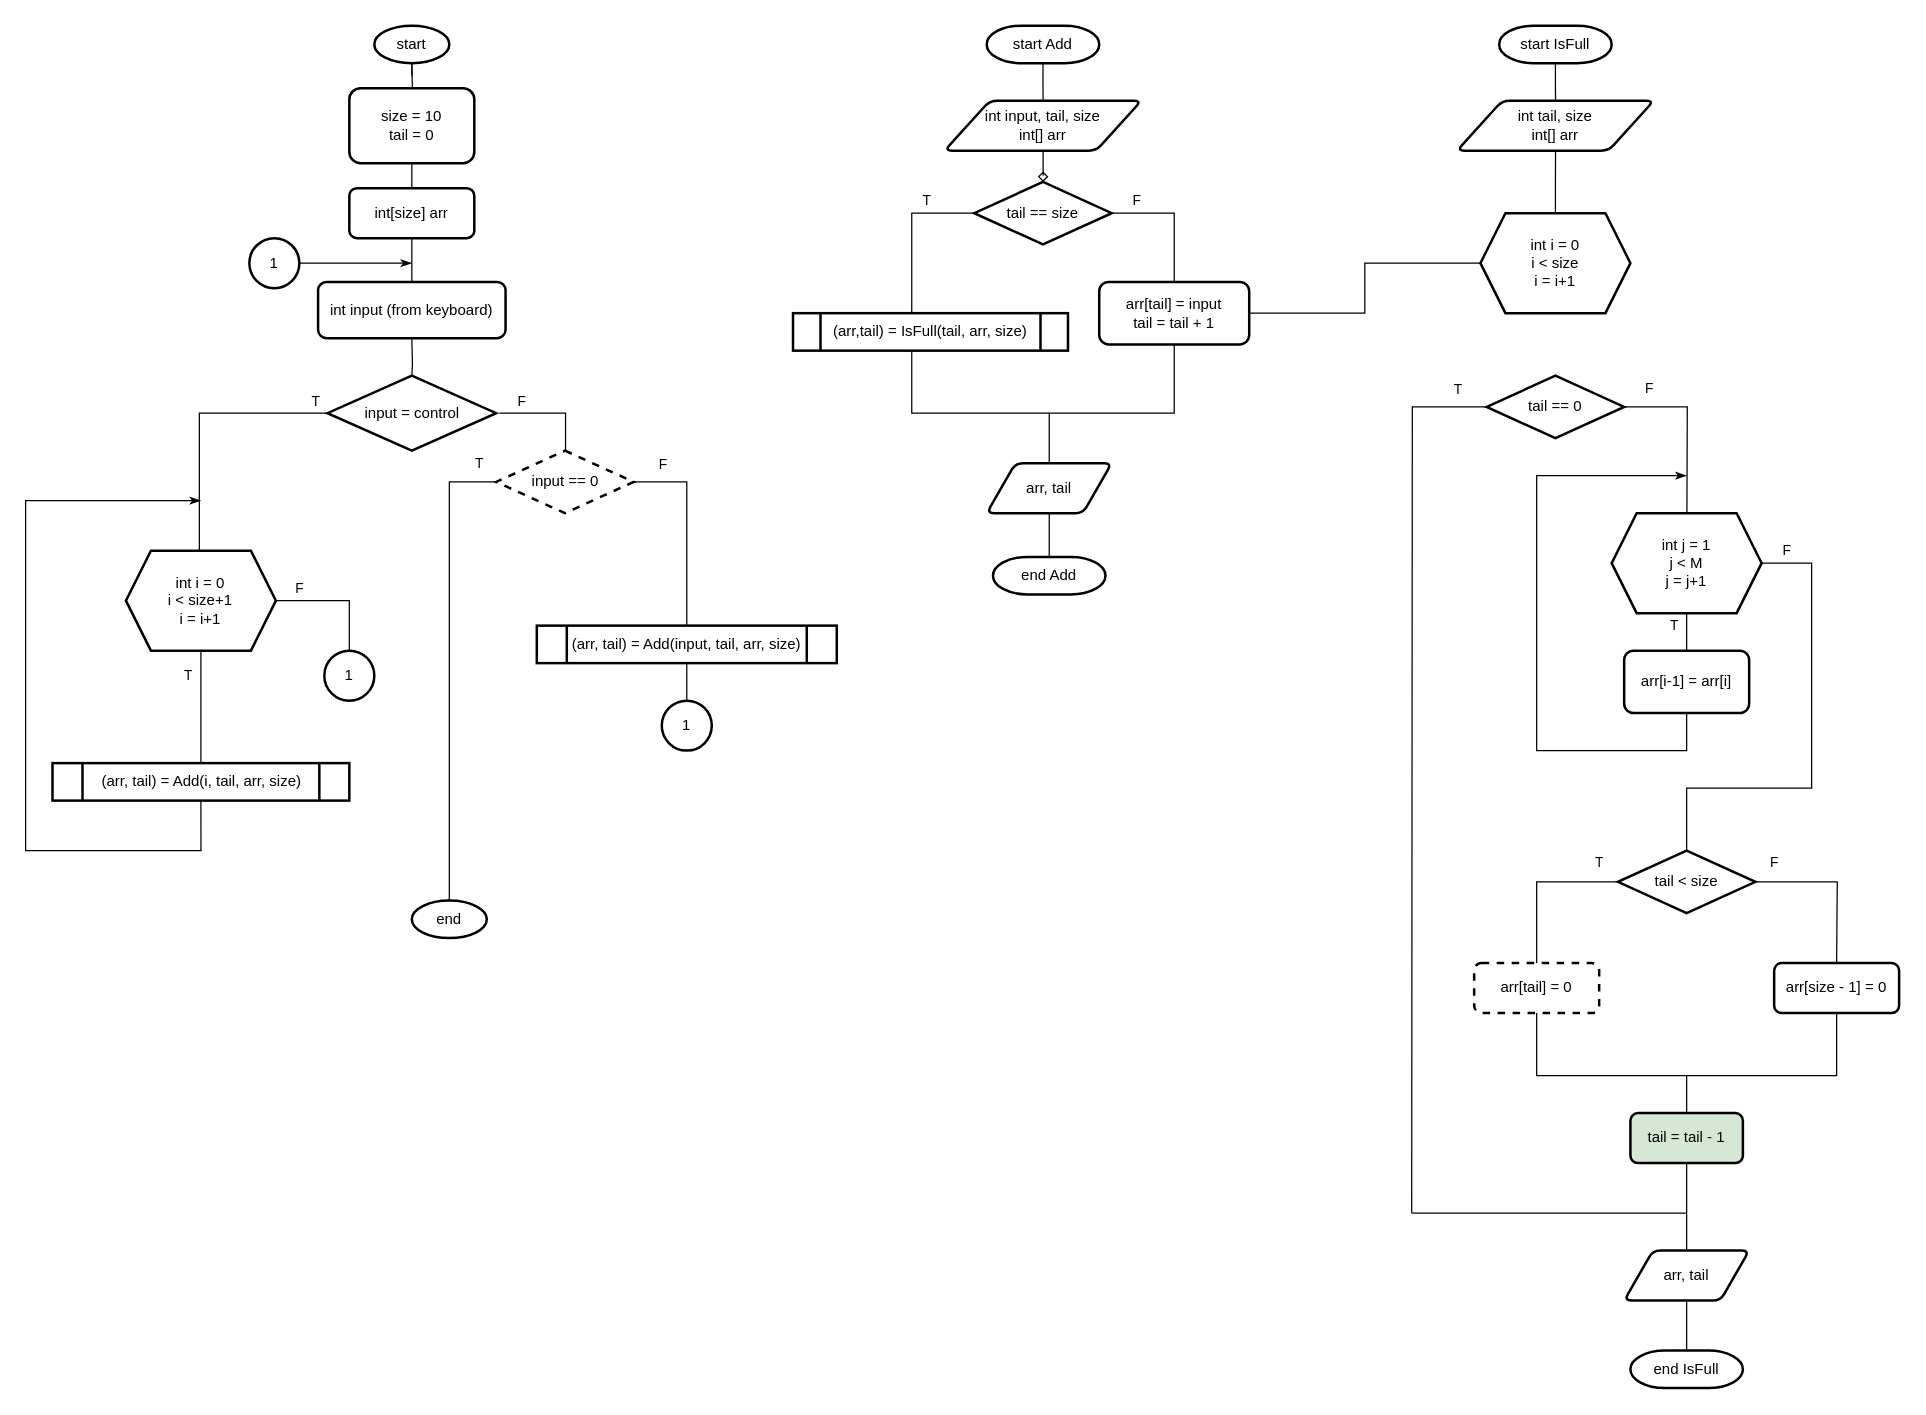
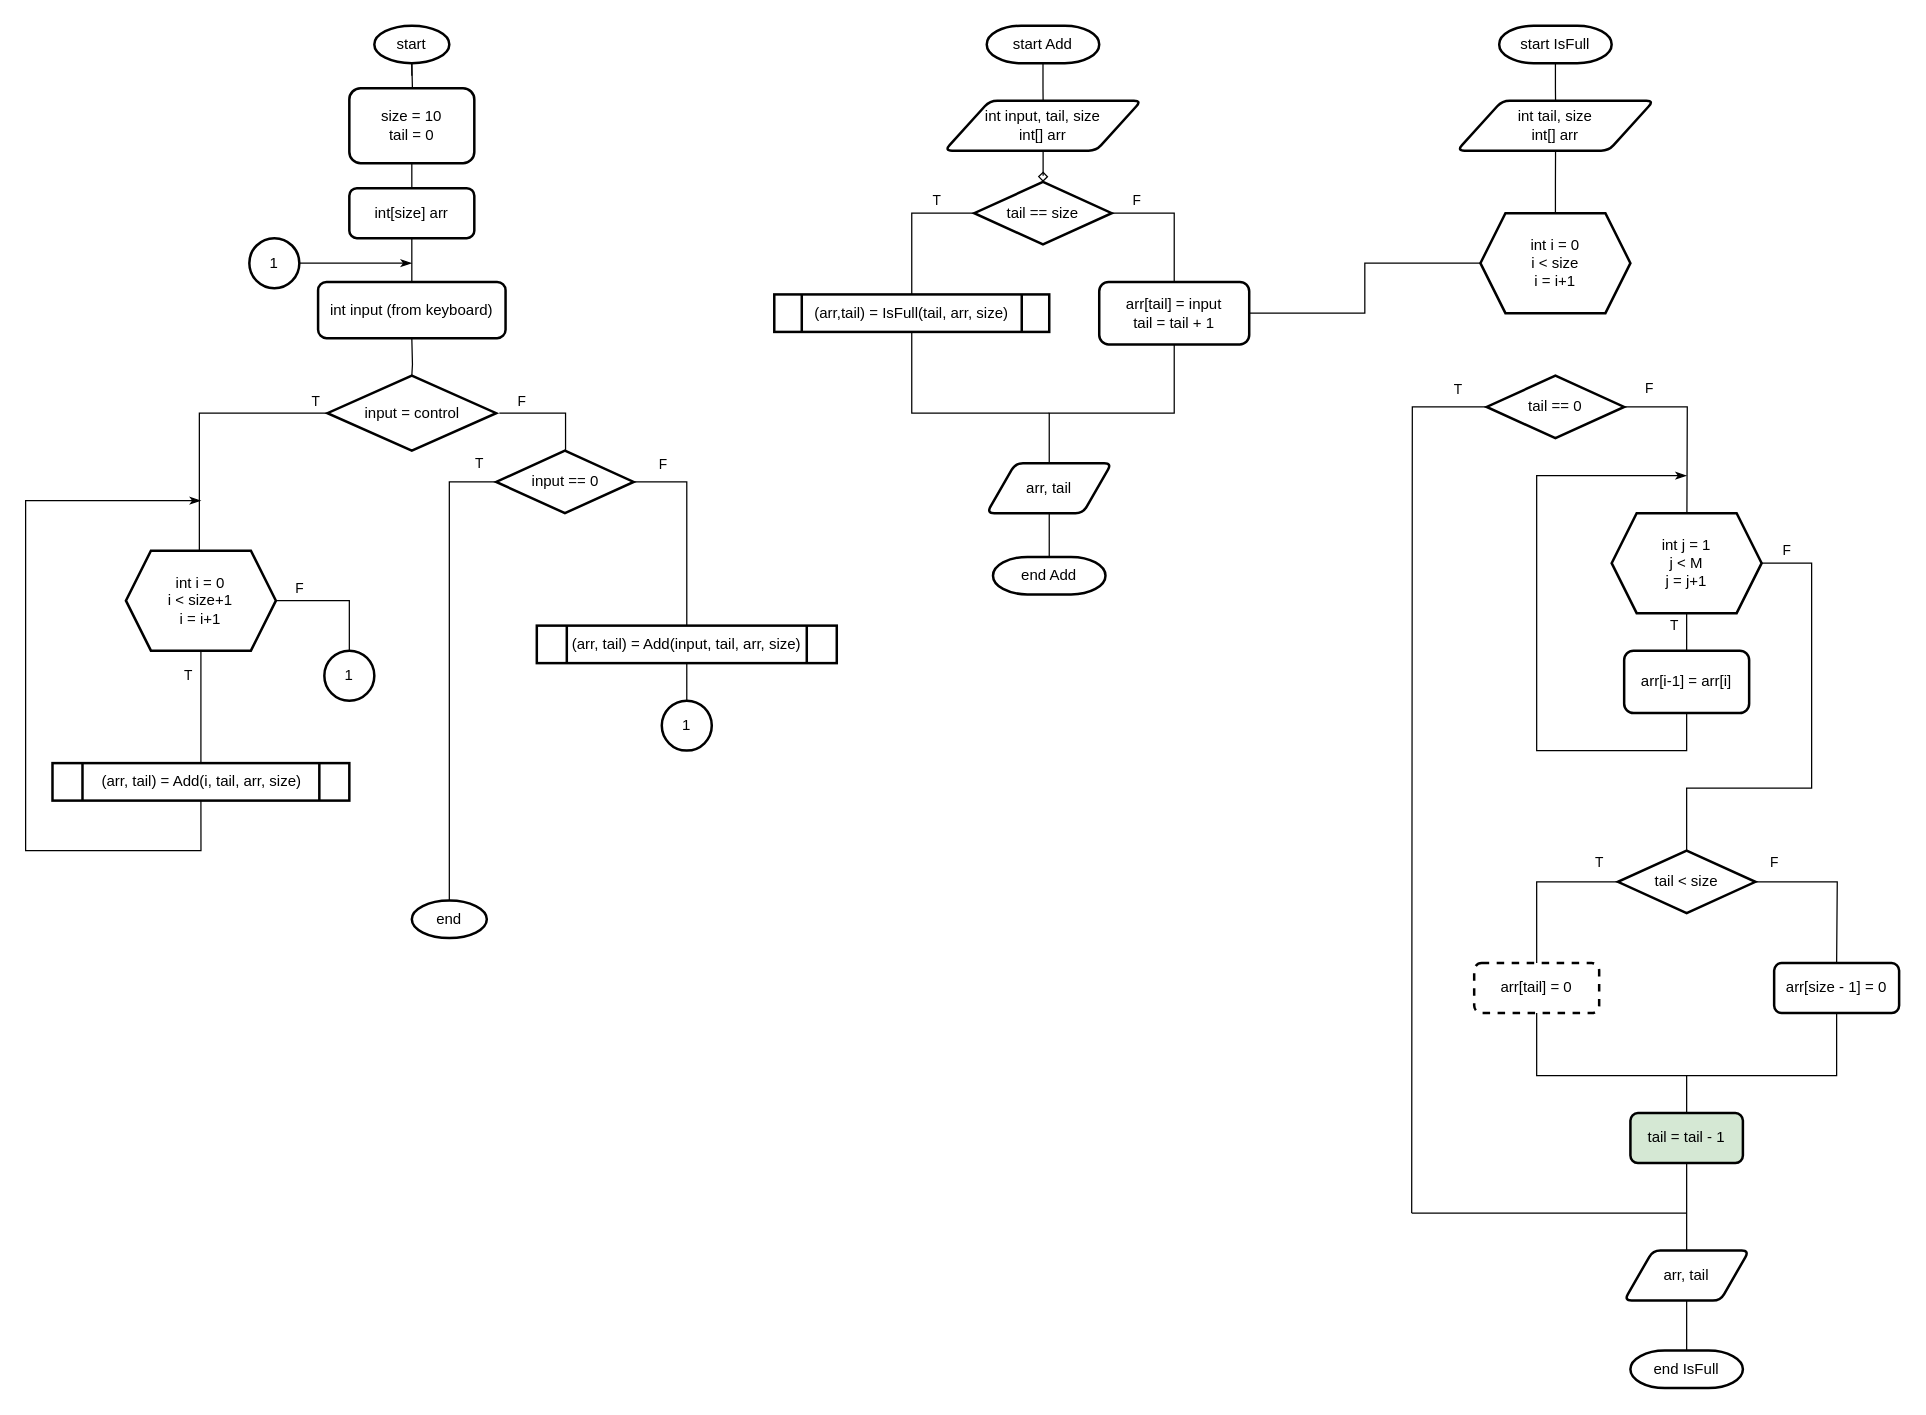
node "(arr,tail) = IsFull(tail, arr, size)": moved (931, 332) -> (912, 313)
node "input == 0": style dashed -> solid
